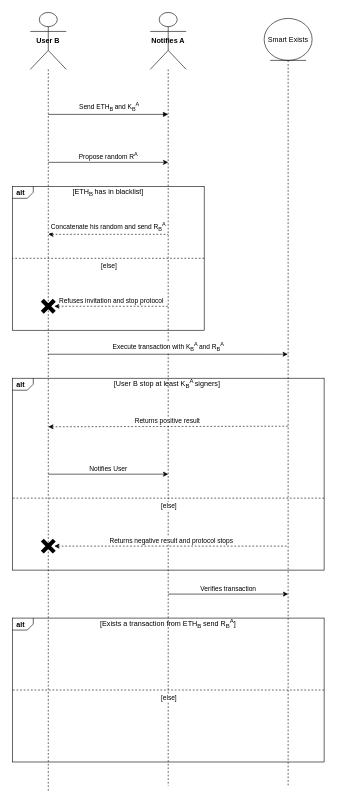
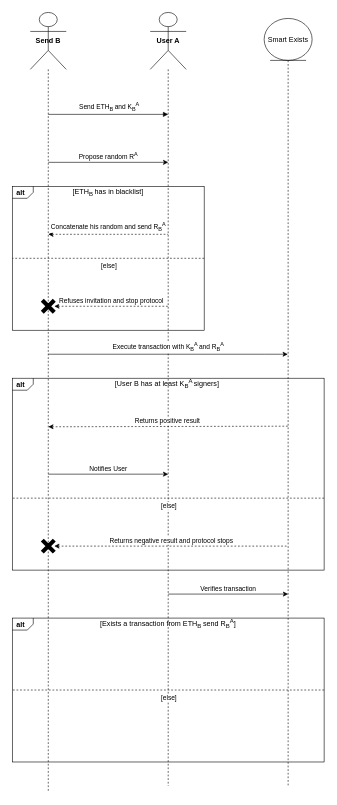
node "User B": label "User B" -> "Send B"
node "Notifies A": label "Notifies A" -> "User A"
node "[User B stop at least KBA signers]": label "[User B stop at least KBA signers]" -> "[User B has at least KBA signers]"
